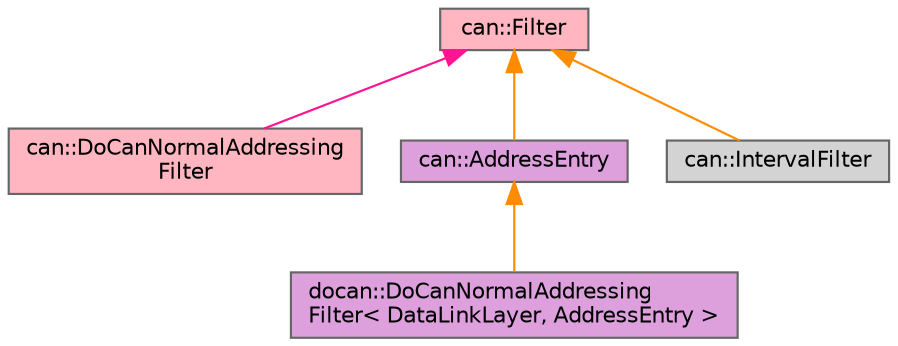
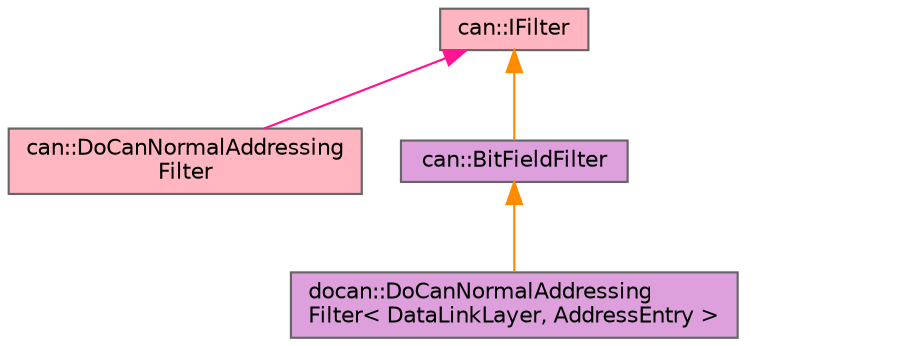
node "can::Filter": label "can::Filter" -> "can::IFilter"
node "can::AddressEntry": label "can::AddressEntry" -> "can::BitFieldFilter"
node "can::IntervalFilter": removed
